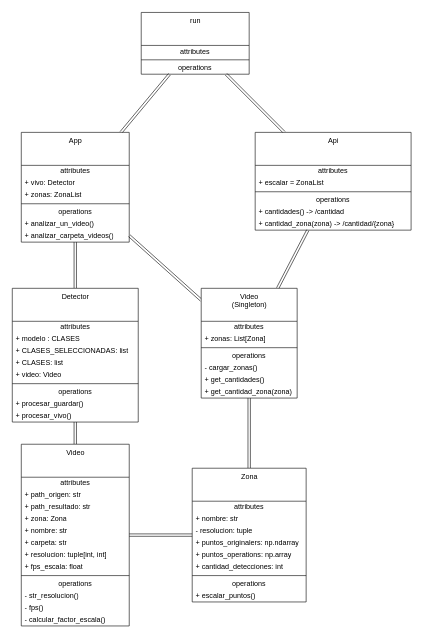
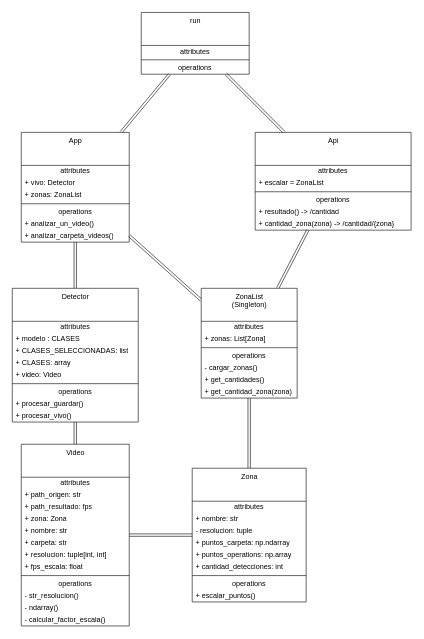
node "+ cantidades() -> /cantidad": label "+ cantidades() -> /cantidad" -> "+ resultado() -> /cantidad"
node "Video (Singleton)": label "Video (Singleton)" -> "ZonaList (Singleton)"
node "+ CLASES: list": label "+ CLASES: list" -> "+ CLASES: array"
node "+ path_resultado: str": label "+ path_resultado: str" -> "+ path_resultado: fps"
node "+ puntos_originalers: np.ndarray": label "+ puntos_originalers: np.ndarray" -> "+ puntos_carpeta: np.ndarray"
node "- fps()": label "- fps()" -> "- ndarray()"
